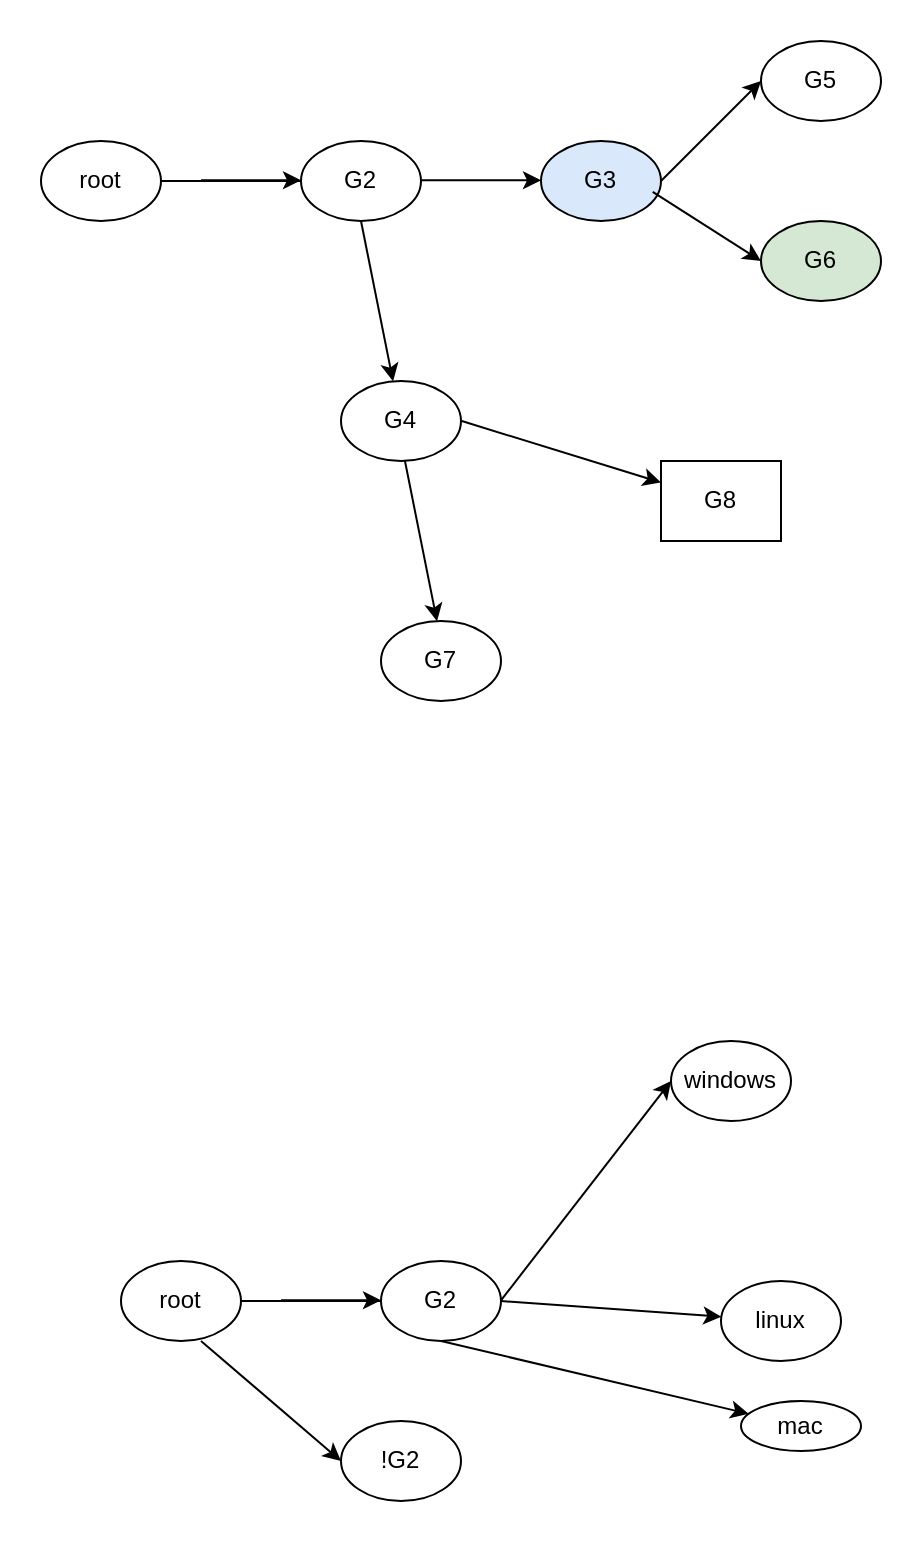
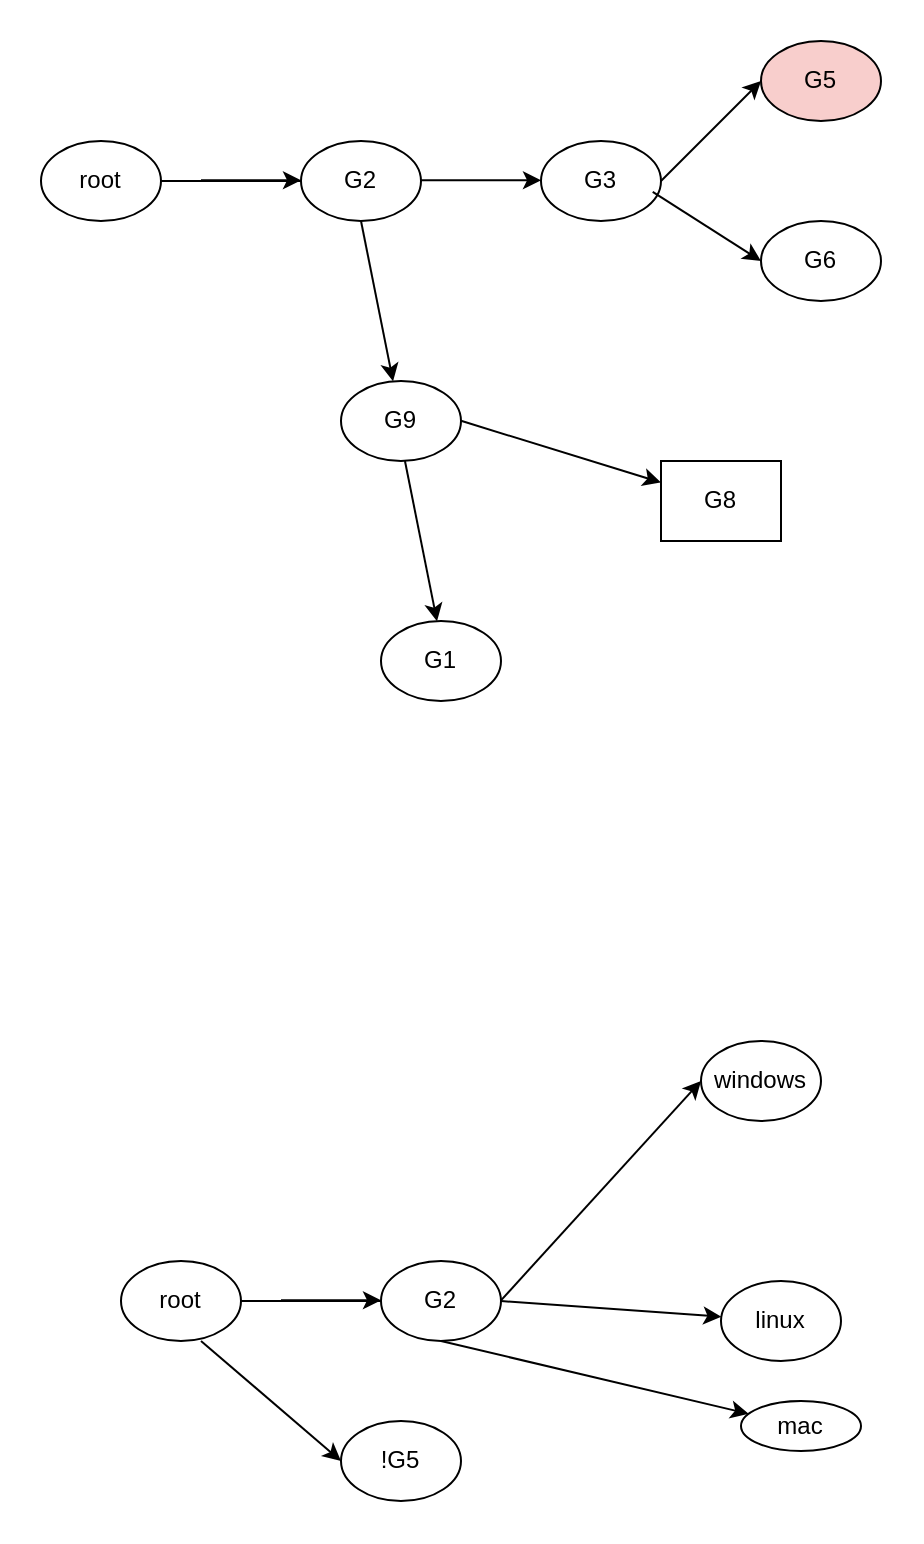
node "G5": fillcolor #ffffff -> #f8cecc
node "G3": fillcolor #dae8fc -> #ffffff
node "G6": fillcolor #d5e8d4 -> #ffffff
node "G4": label "G4" -> "G9"
node "G7": label "G7" -> "G1"
node "windows": moved (731, 1081) -> (761, 1081)
node "!G2": label "!G2" -> "!G5"
